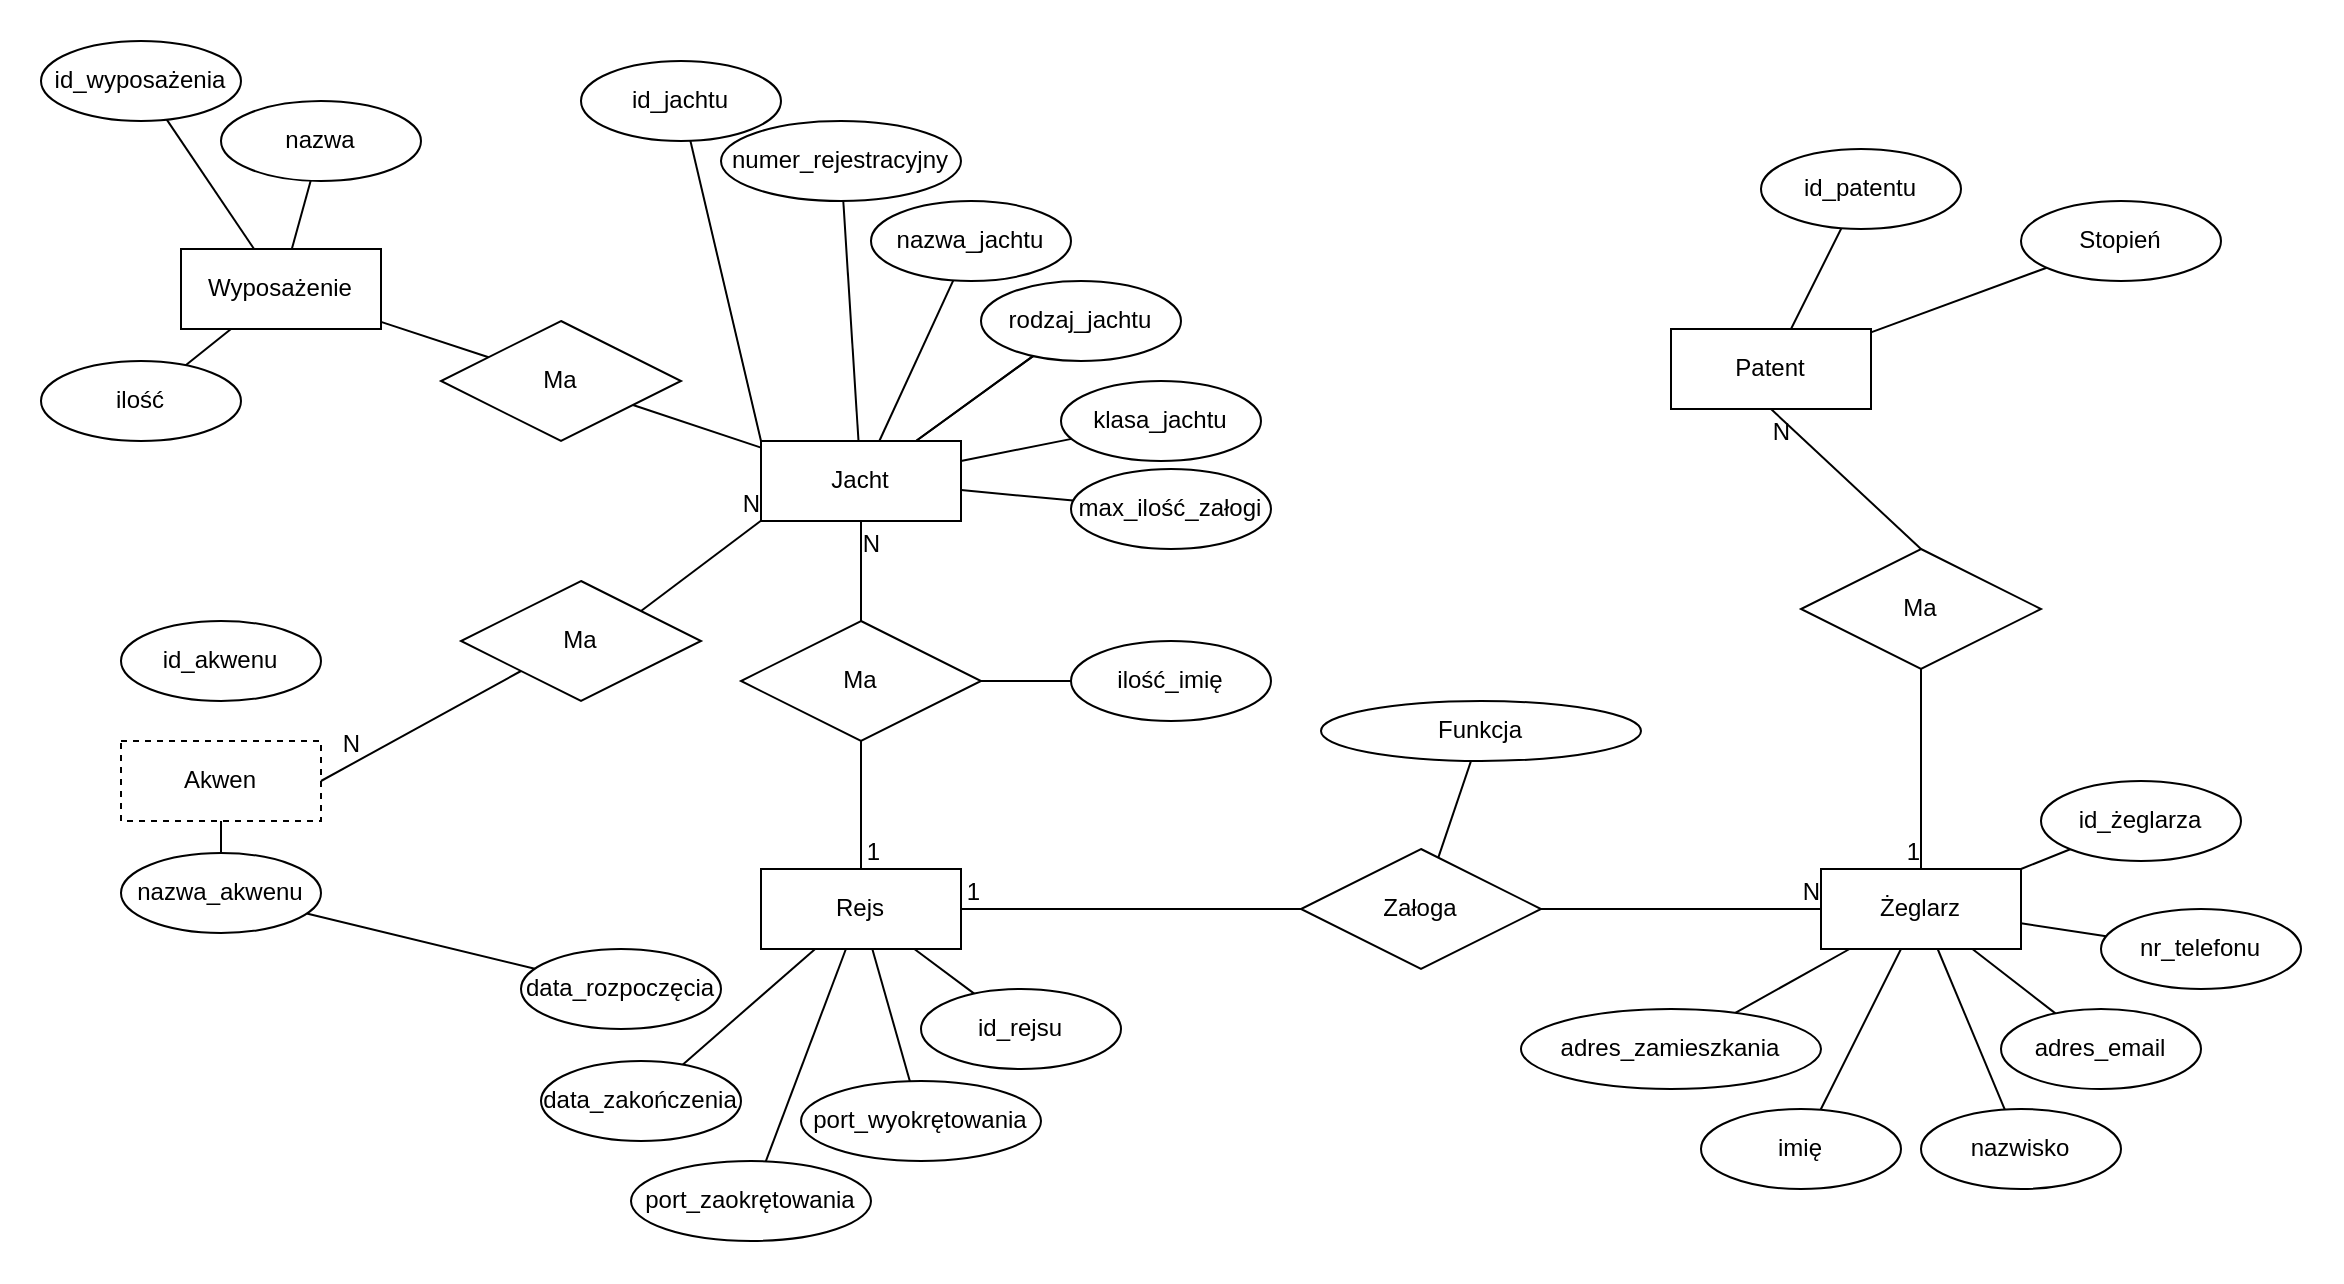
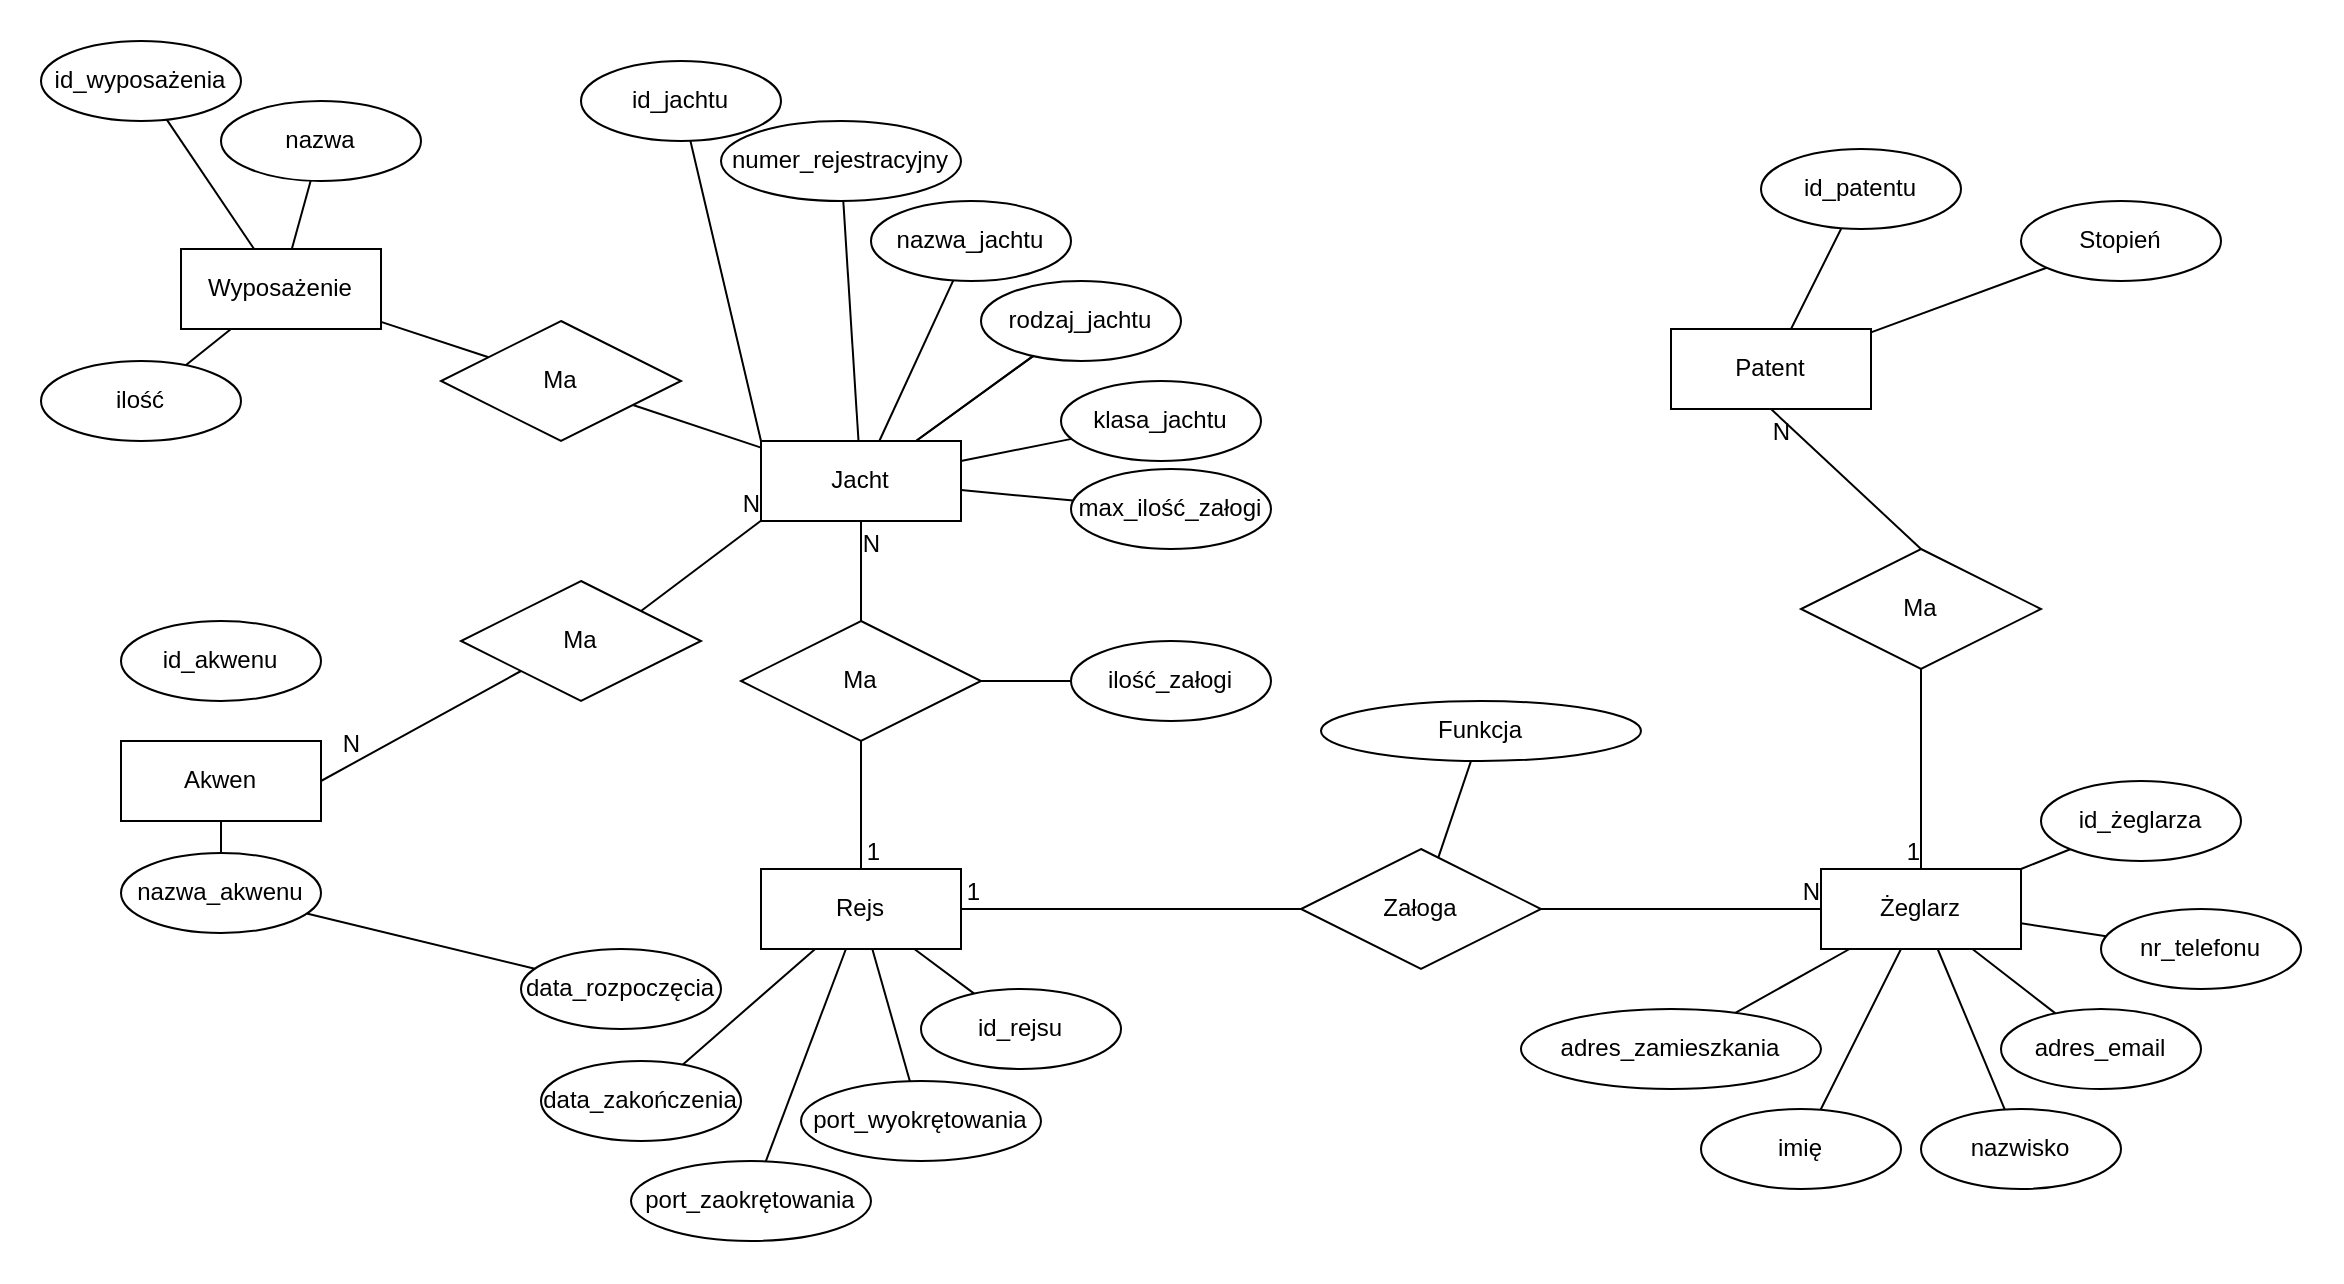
node "ilość_imię": label "ilość_imię" -> "ilość_załogi"
node "Akwen": style dashed -> solid
